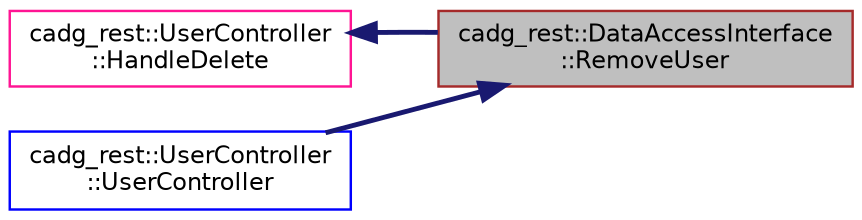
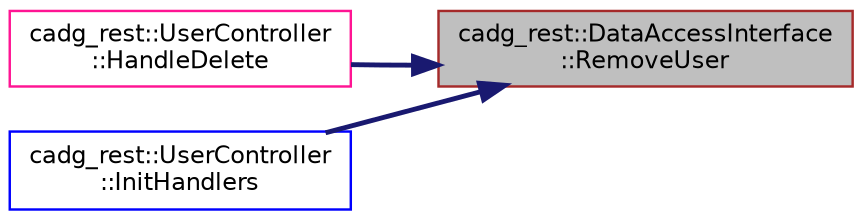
edge "cadg_rest::DataAccessInterface ::RemoveUser" -> "cadg_rest::UserController ::HandleDelete": reversed
node "cadg_rest::UserController ::UserController": label "cadg_rest::UserController ::UserController" -> "cadg_rest::UserController ::InitHandlers"
